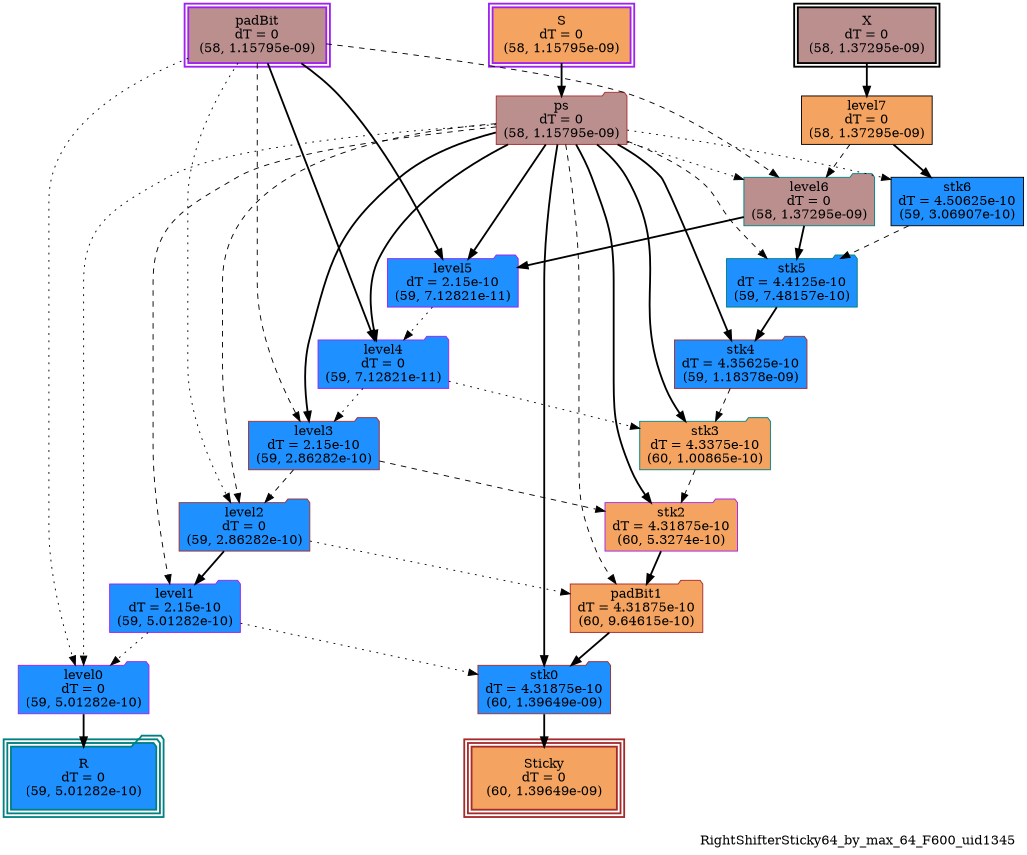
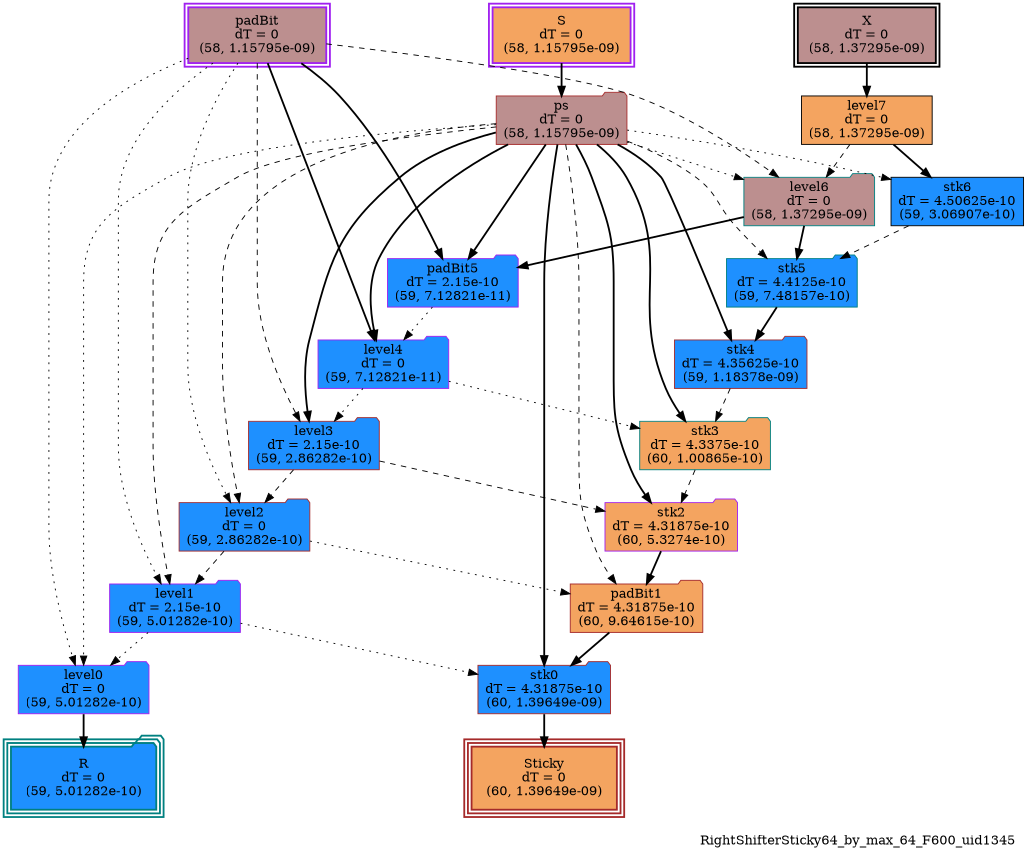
node "level5 dT = 2.15e-10 (59, 7.12821e-11)": label "level5 dT = 2.15e-10 (59, 7.12821e-11)" -> "padBit5 dT = 2.15e-10 (59, 7.12821e-11)"
edge "padBit dT = 0 (58, 1.15795e-09)" -> "level1 dT = 2.15e-10 (59, 5.01282e-10)": added
edge "level2 dT = 0 (59, 2.86282e-10)" -> "level1 dT = 2.15e-10 (59, 5.01282e-10)": style bold -> dashed
